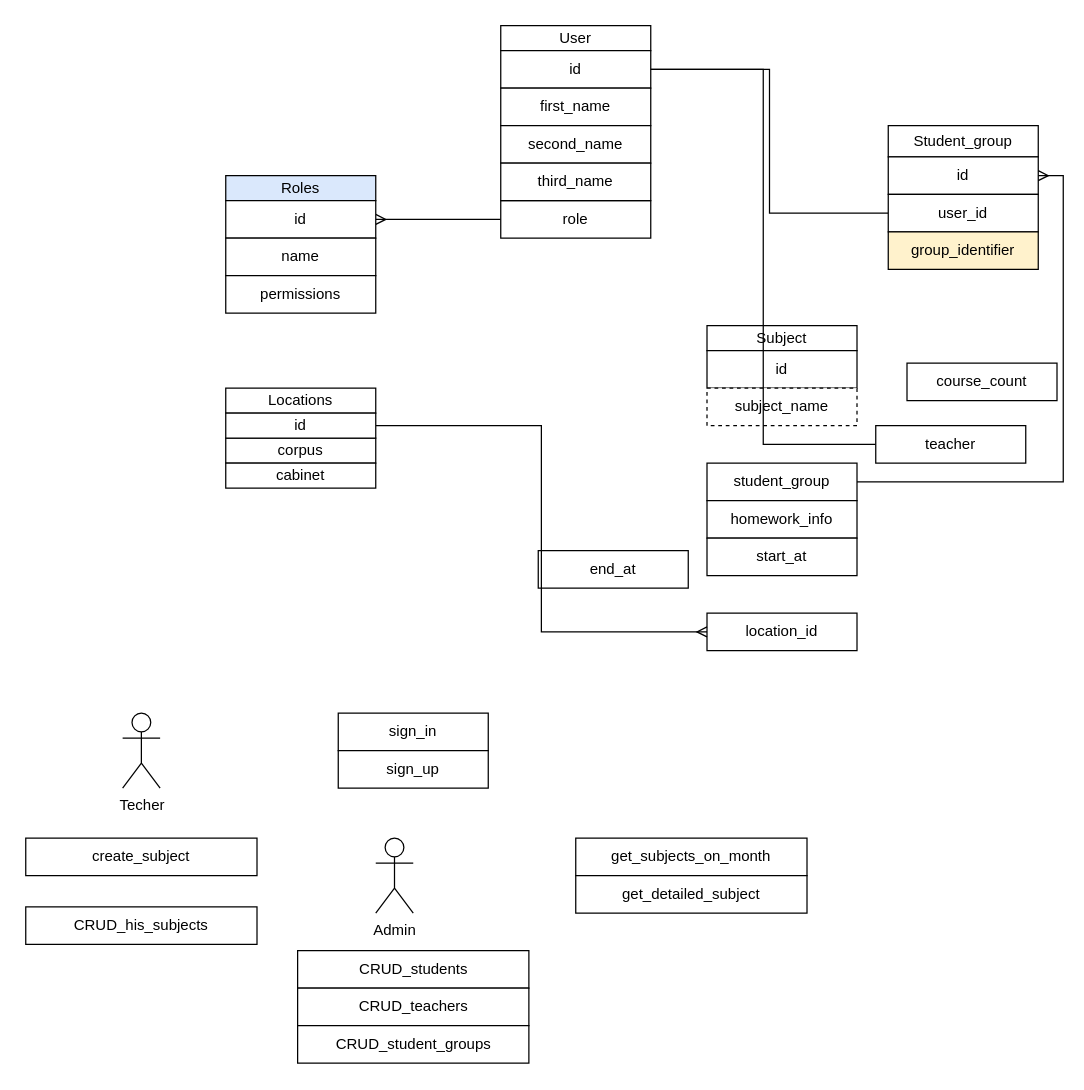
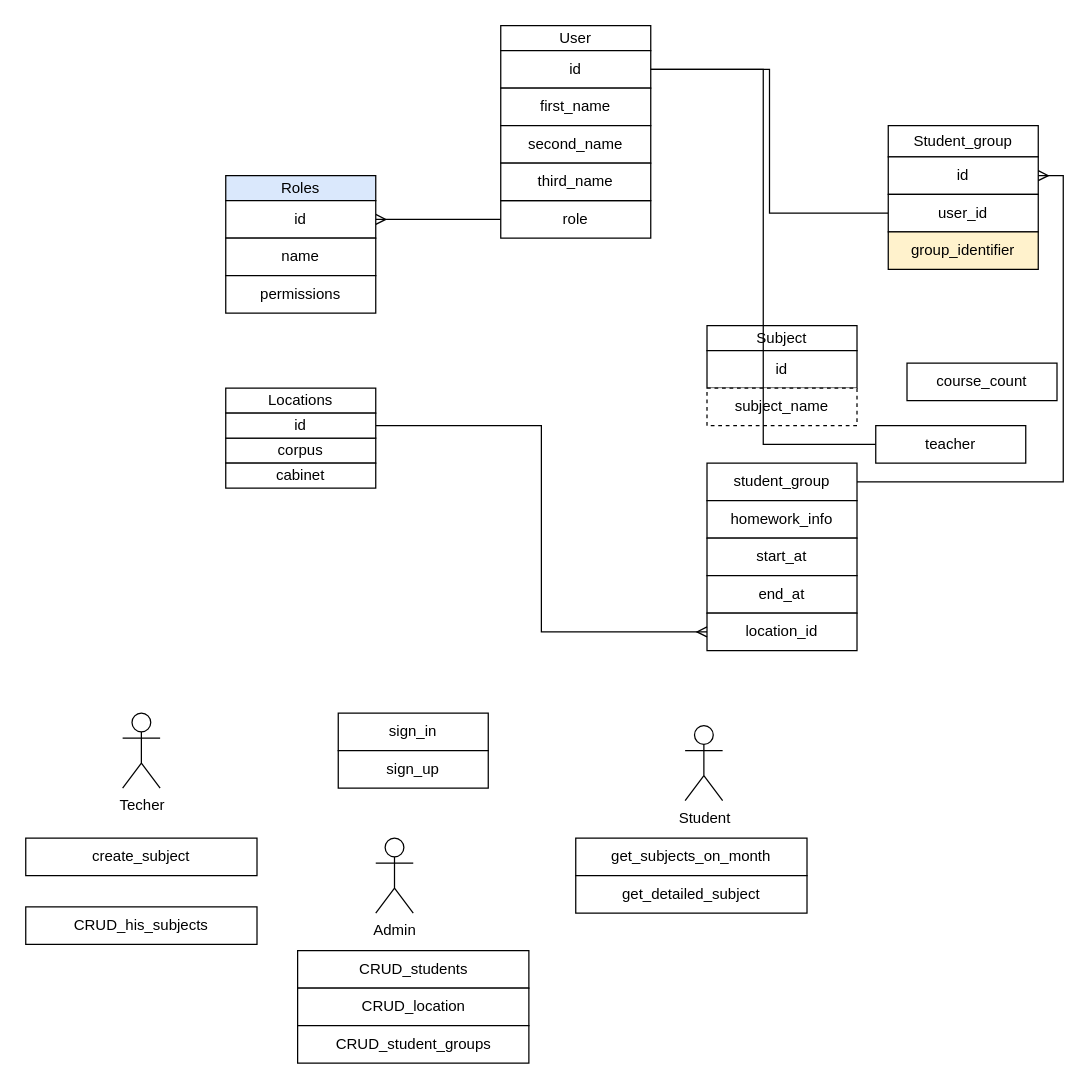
node "end_at": moved (613, 569) -> (782, 594)
node "Student": added
node "CRUD_teachers": label "CRUD_teachers" -> "CRUD_location"
